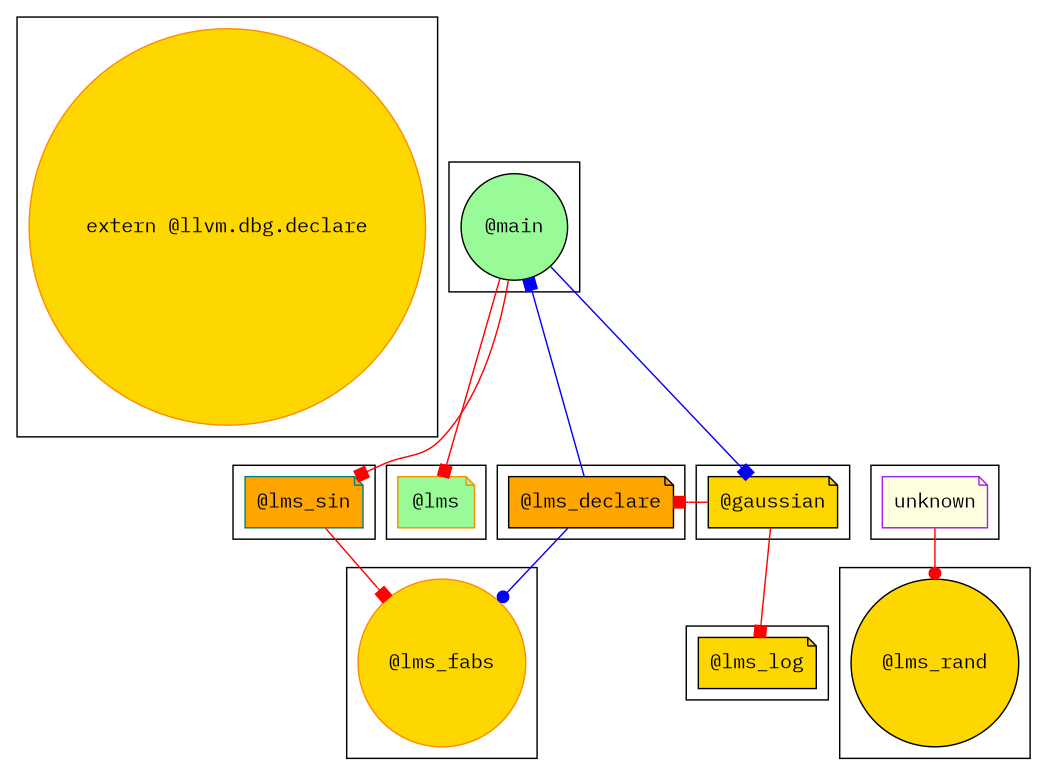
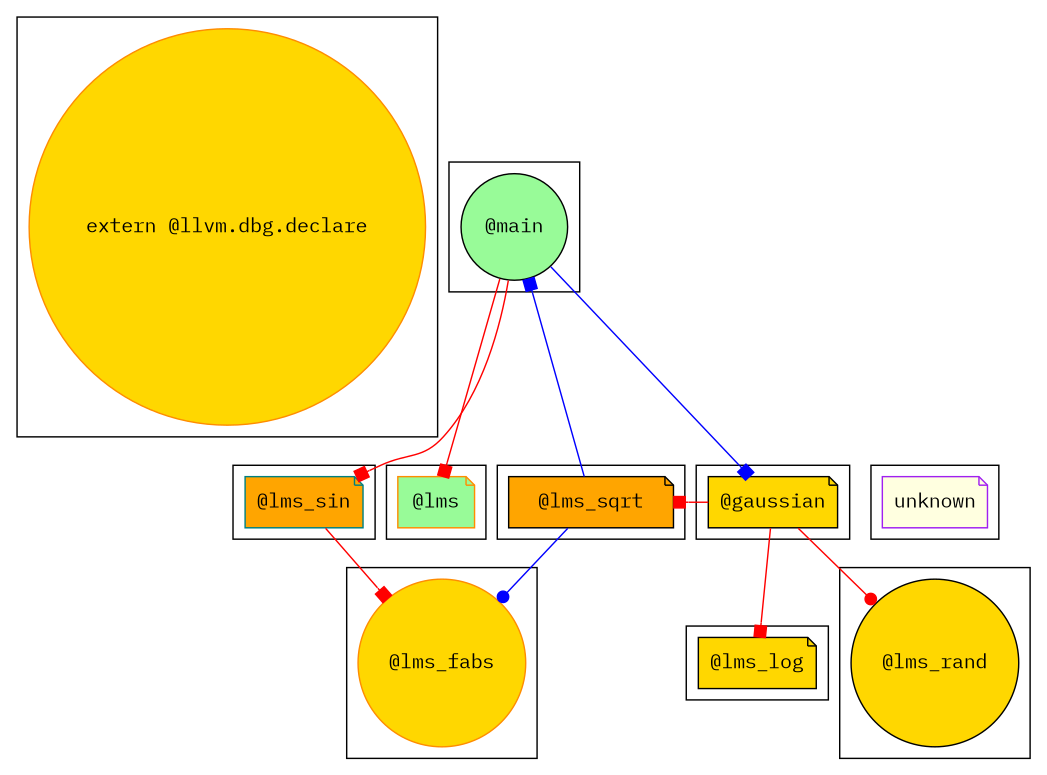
node "@lms_declare": label "@lms_declare" -> "@lms_sqrt"
edge "unknown" -> "@lms_rand": now "@gaussian" -> "@lms_rand"
